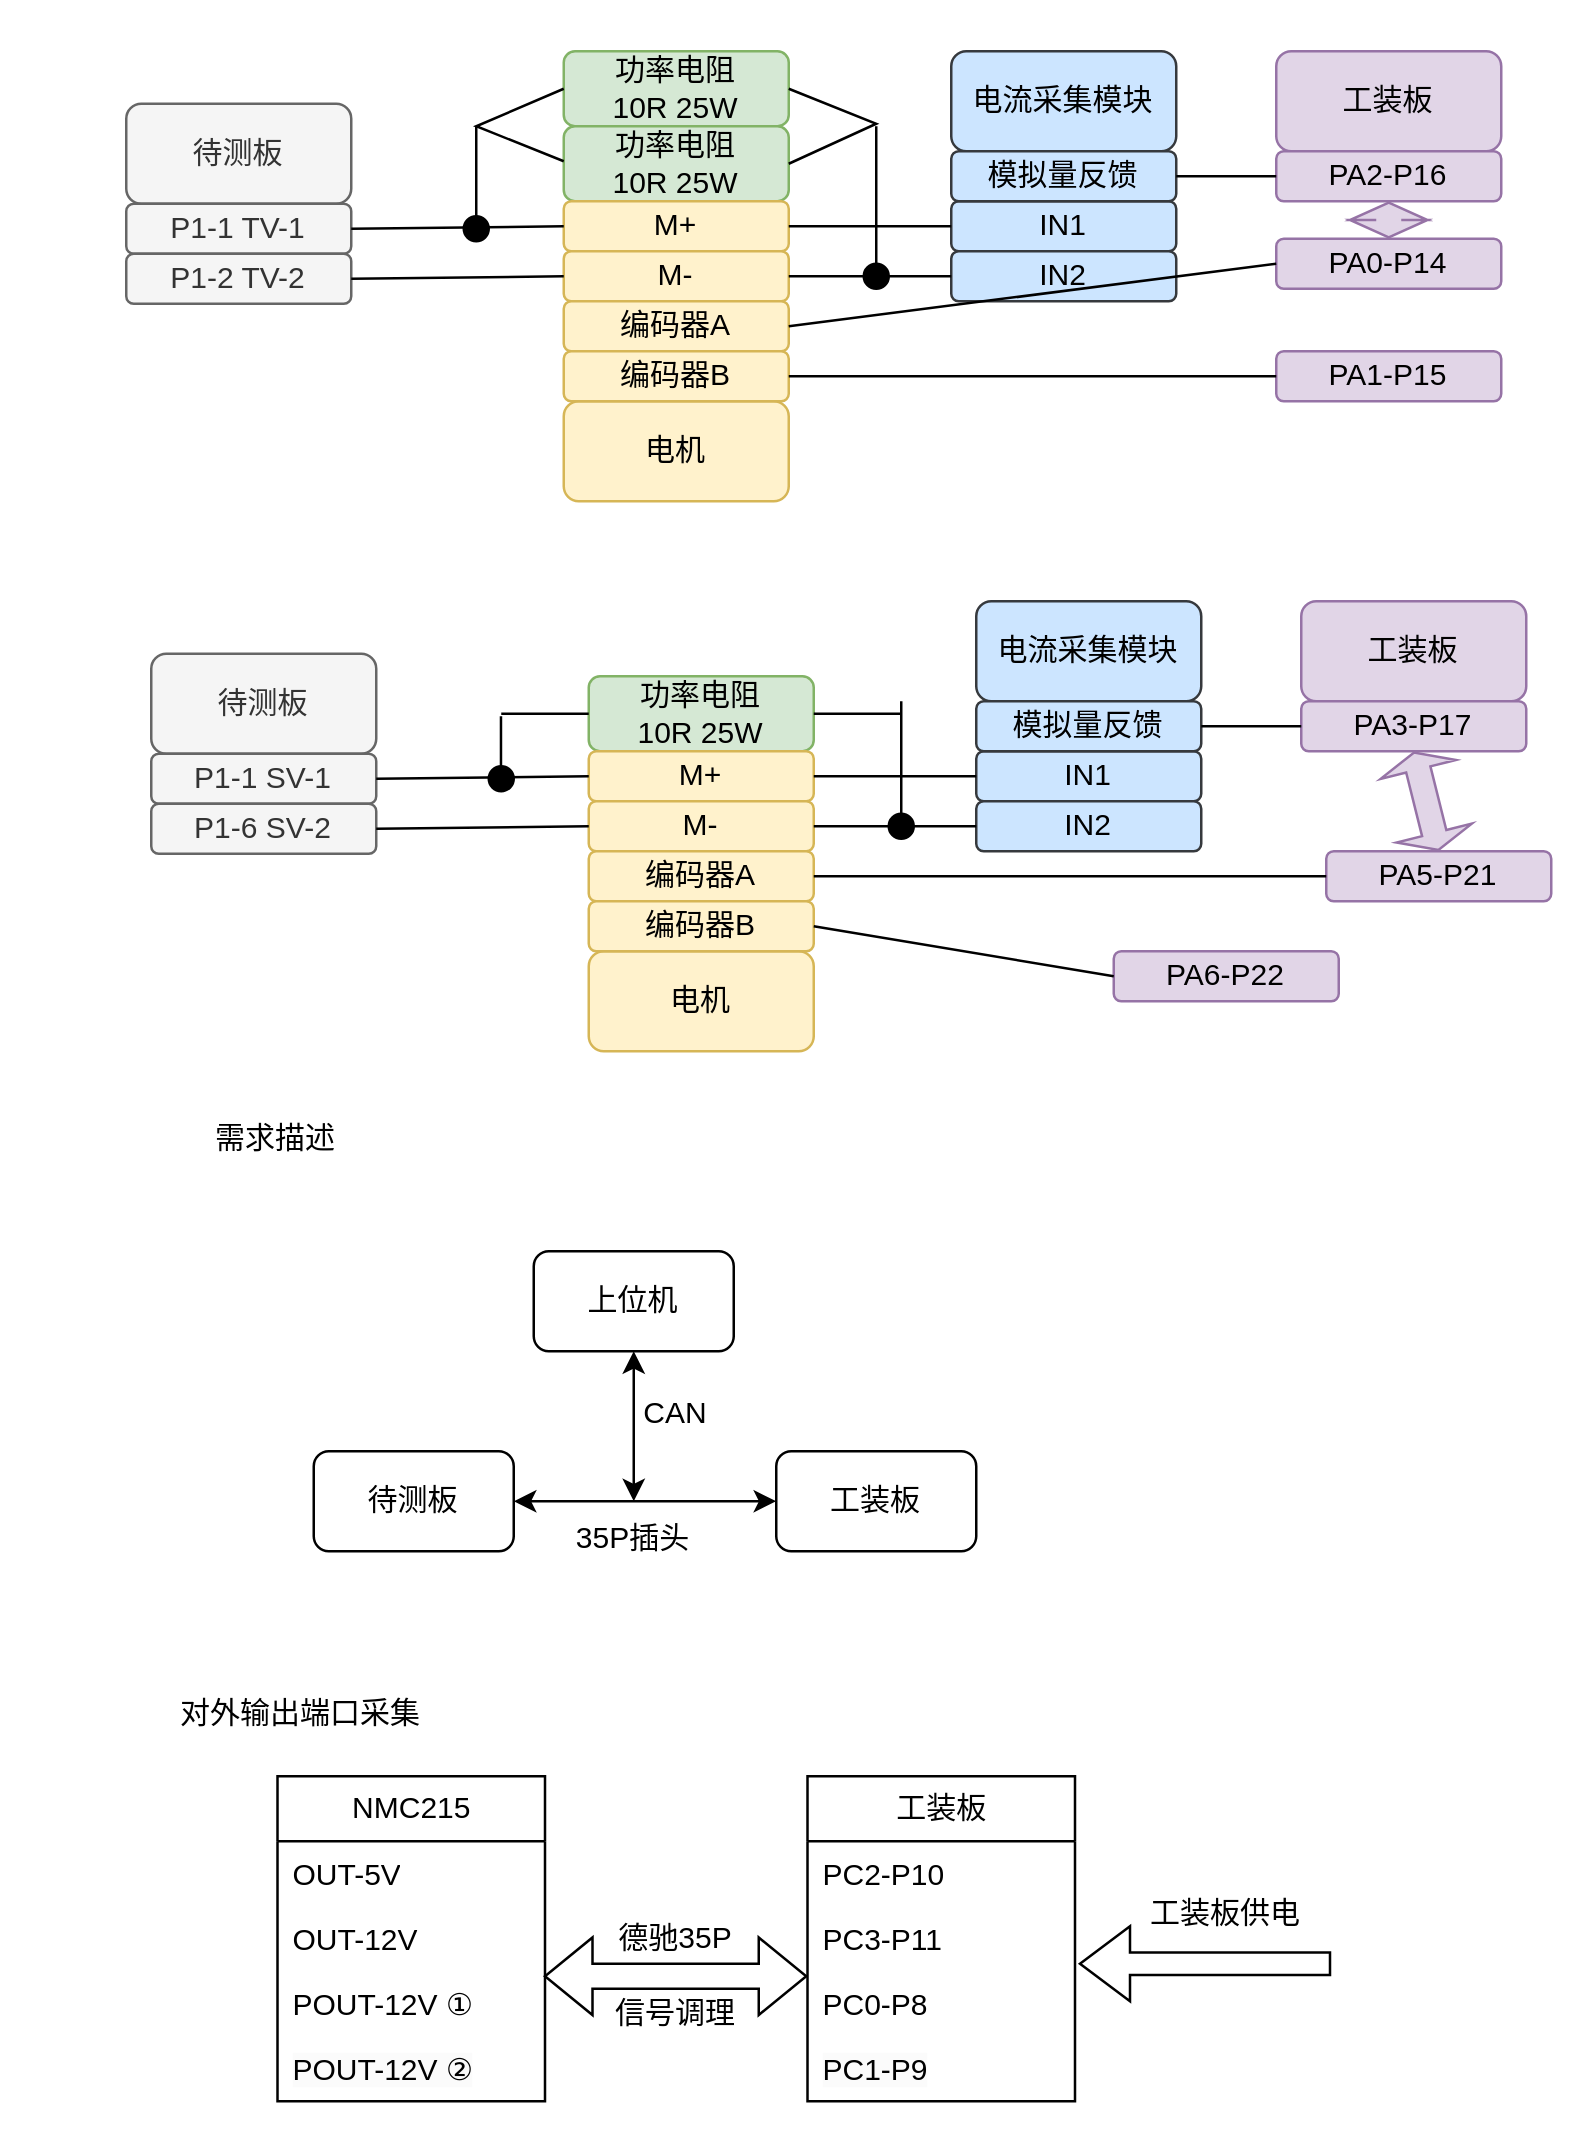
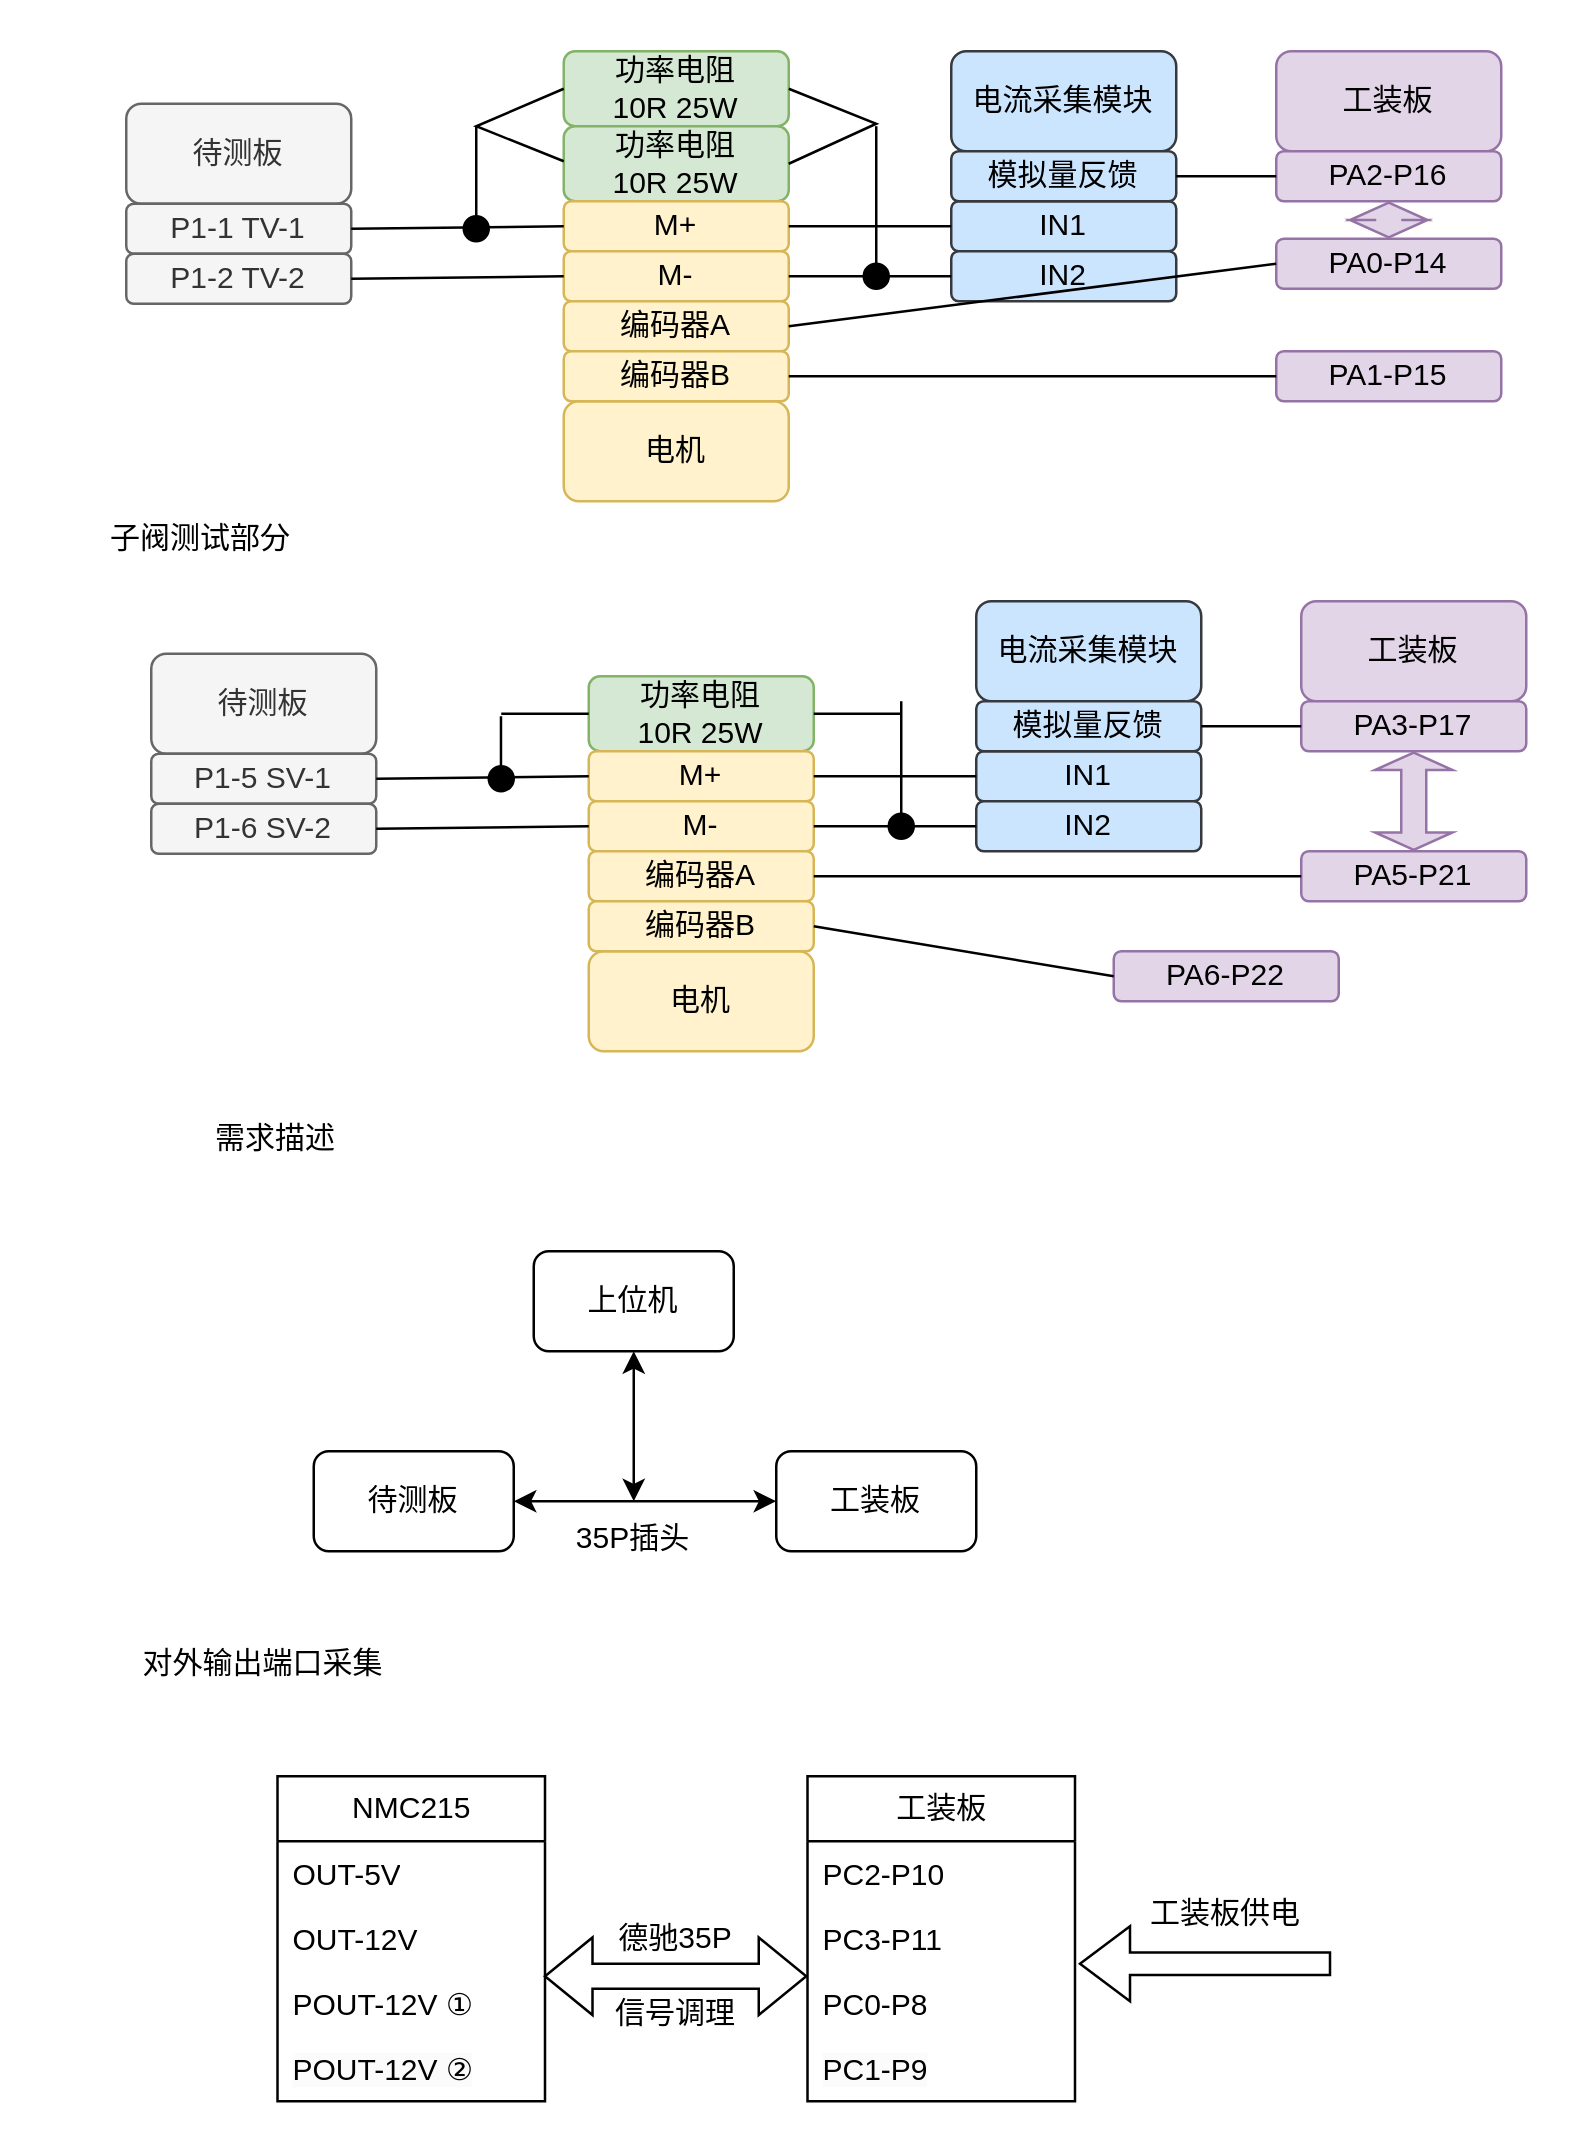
node "子阀测试部分": added
node "P1-1 SV-1": label "P1-1 SV-1" -> "P1-5 SV-1"
node "PA5-P21": moved (1439, 876) -> (1414, 876)
node "CAN": removed
node "对外输出端口采集": moved (301, 1714) -> (264, 1664)
